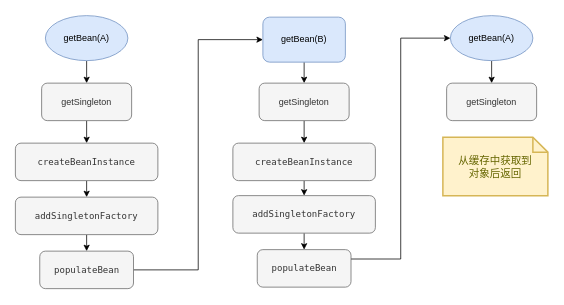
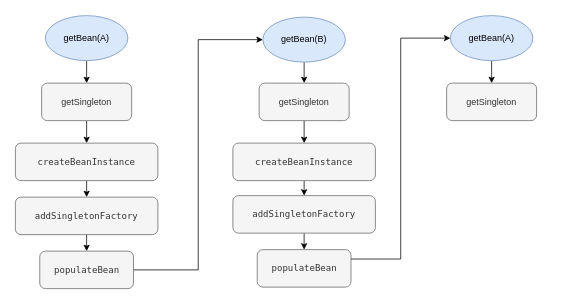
node "getBean(B)": shape rounded rectangle -> ellipse
node "从缓存中获取到 对象后返回": removed
